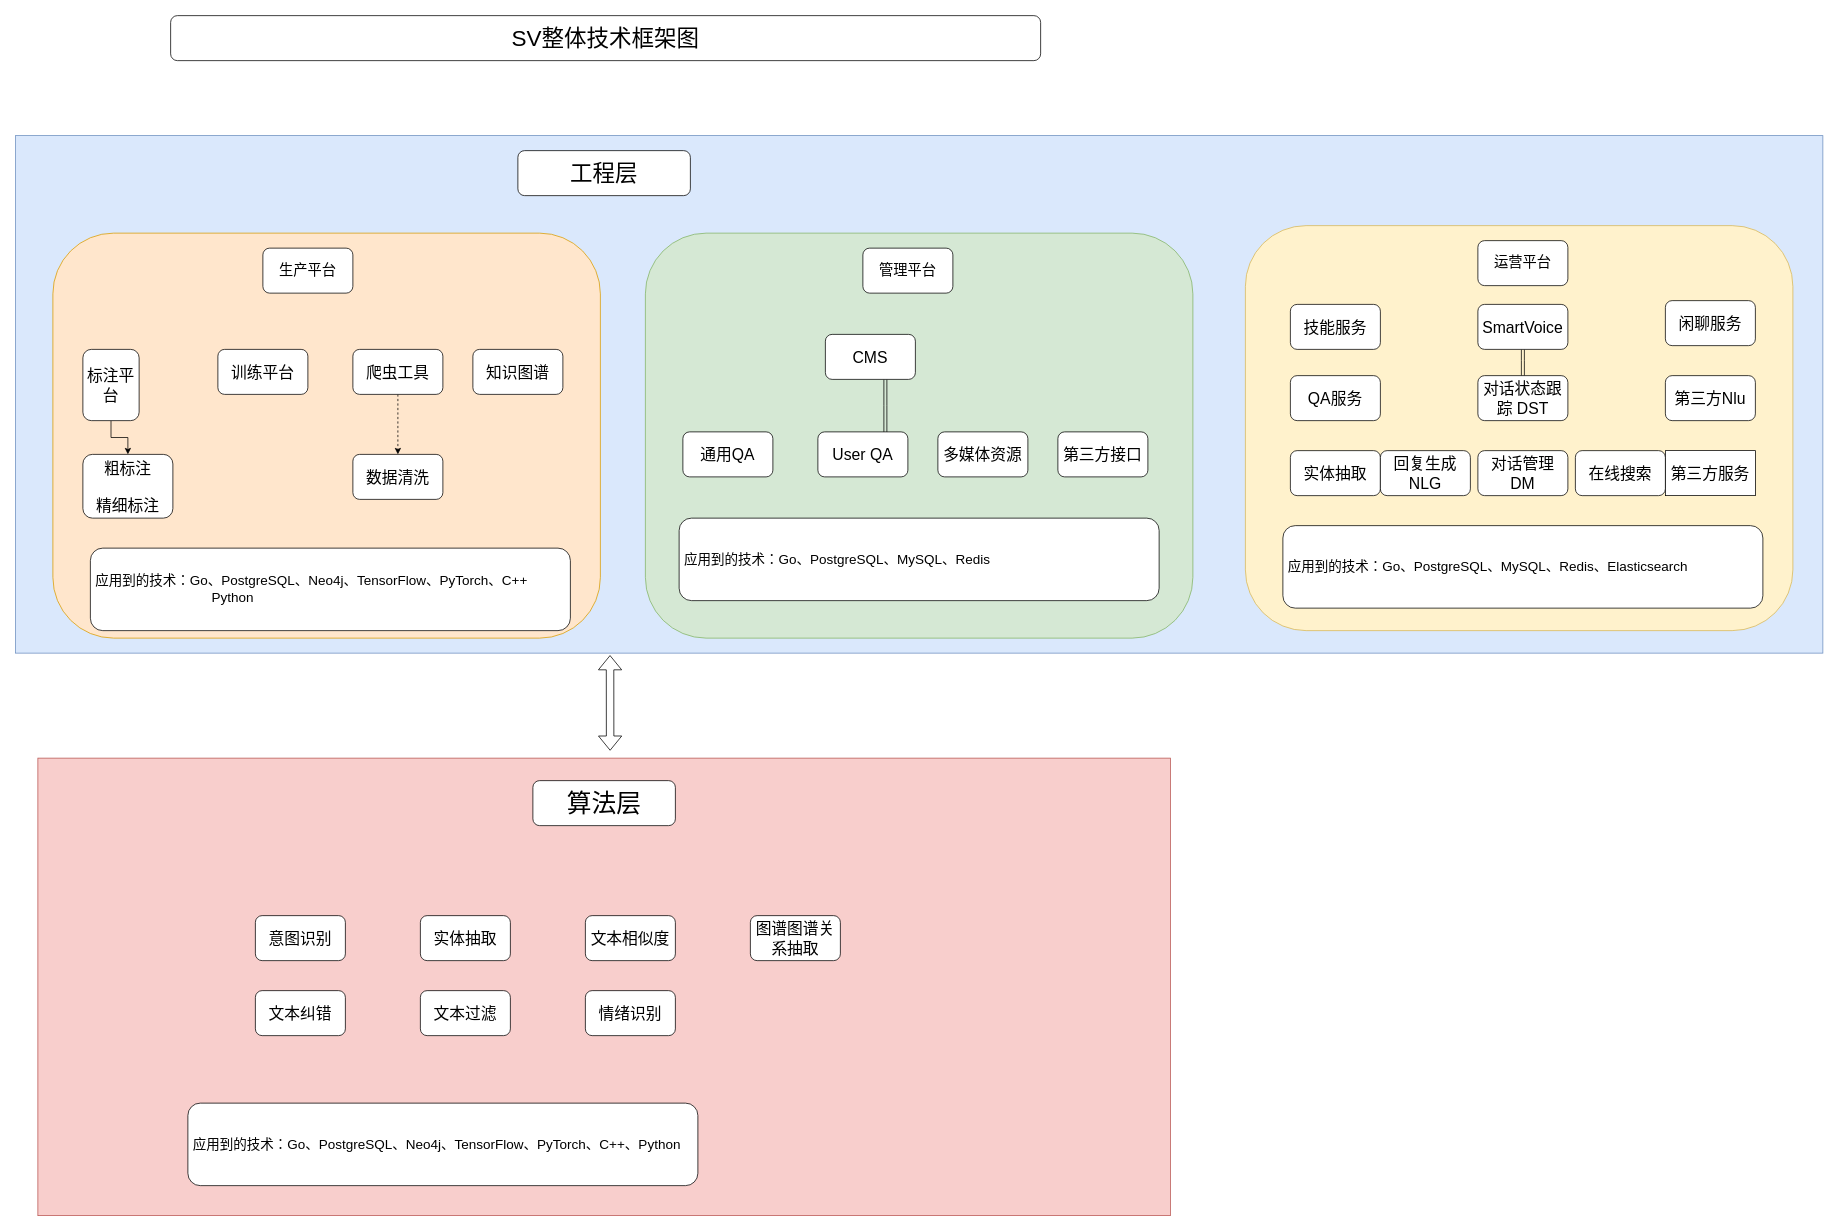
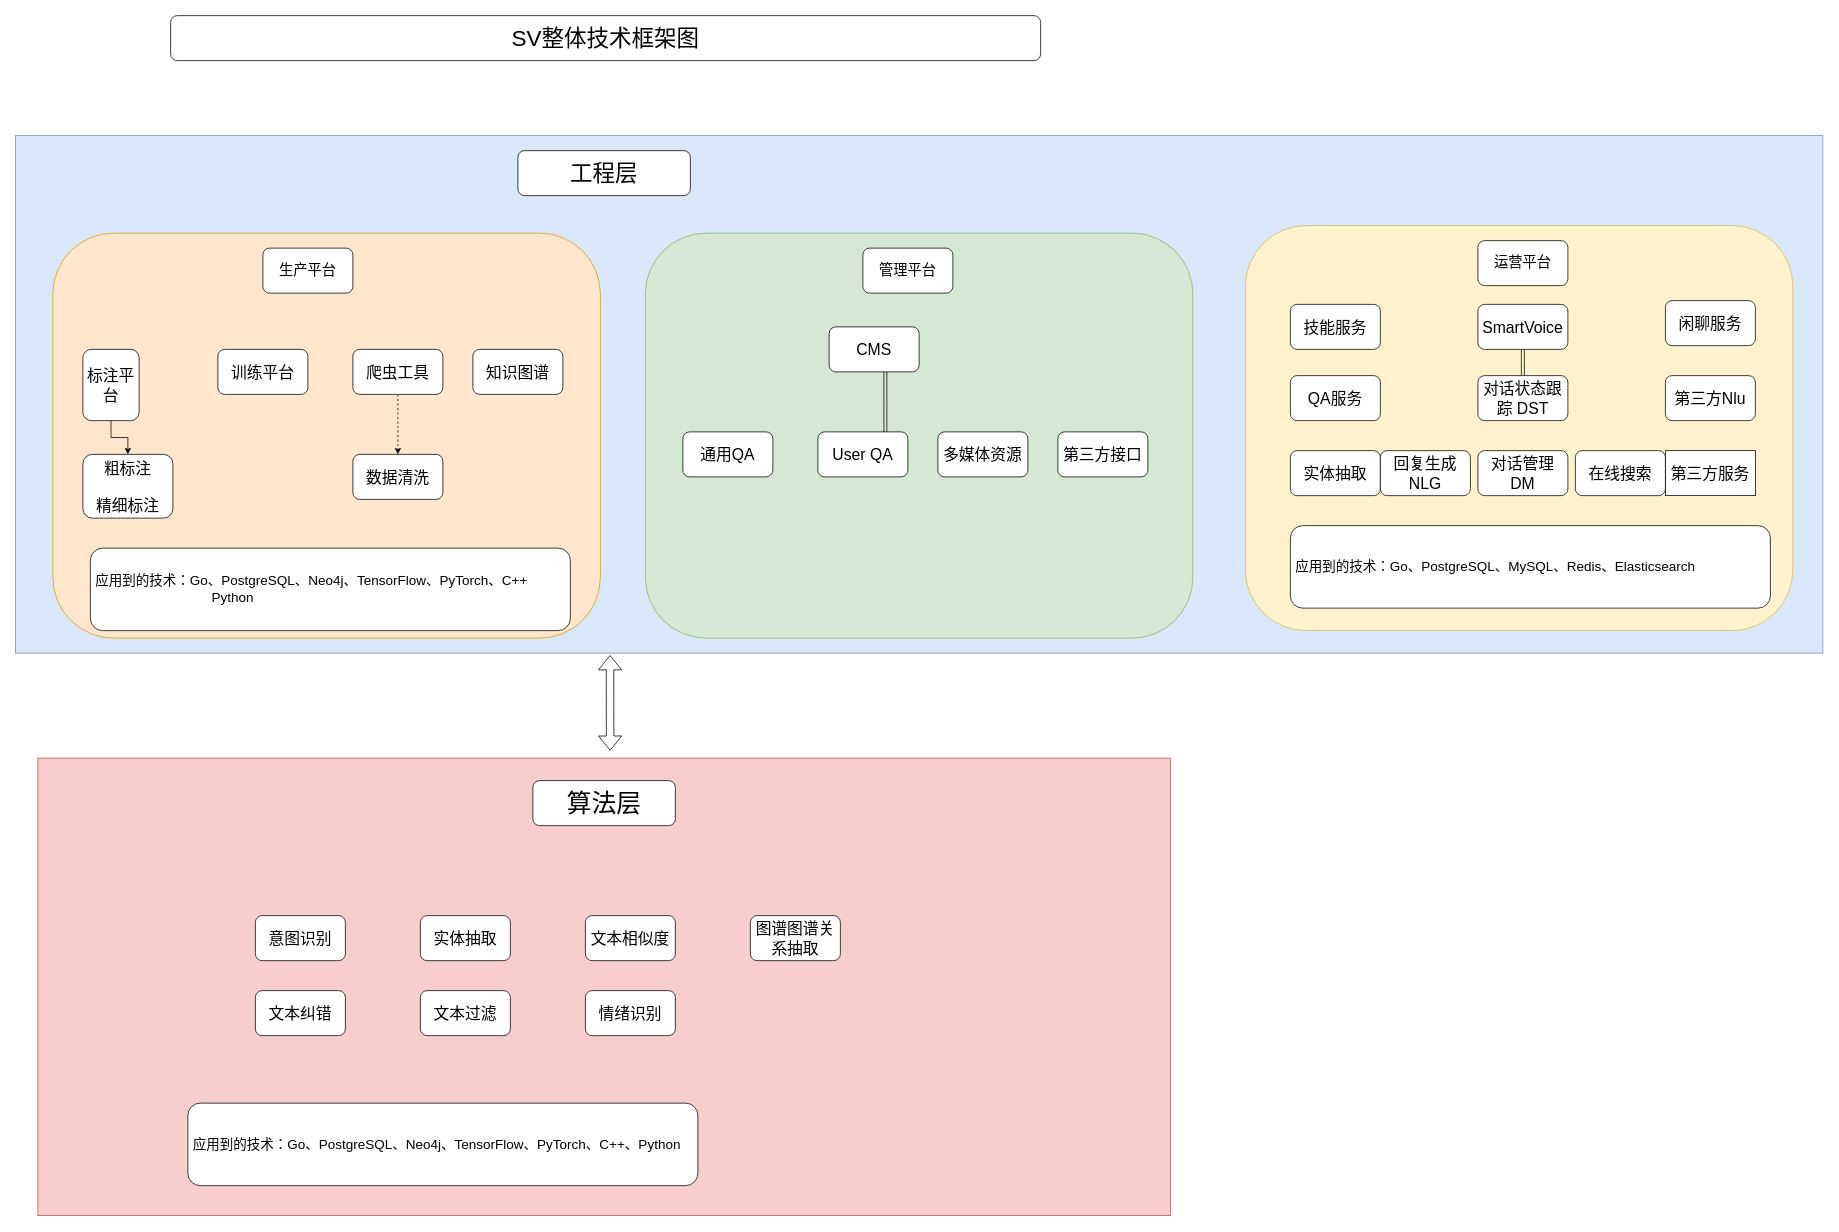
node "CMS": moved (870, 357) -> (874, 349)
node "应用到的技术：Go、PostgreSQL、MySQL、Redis": removed
node "应用到的技术：Go、PostgreSQL、MySQL、Redis、Elasticsearch": moved (1523, 567) -> (1530, 567)
